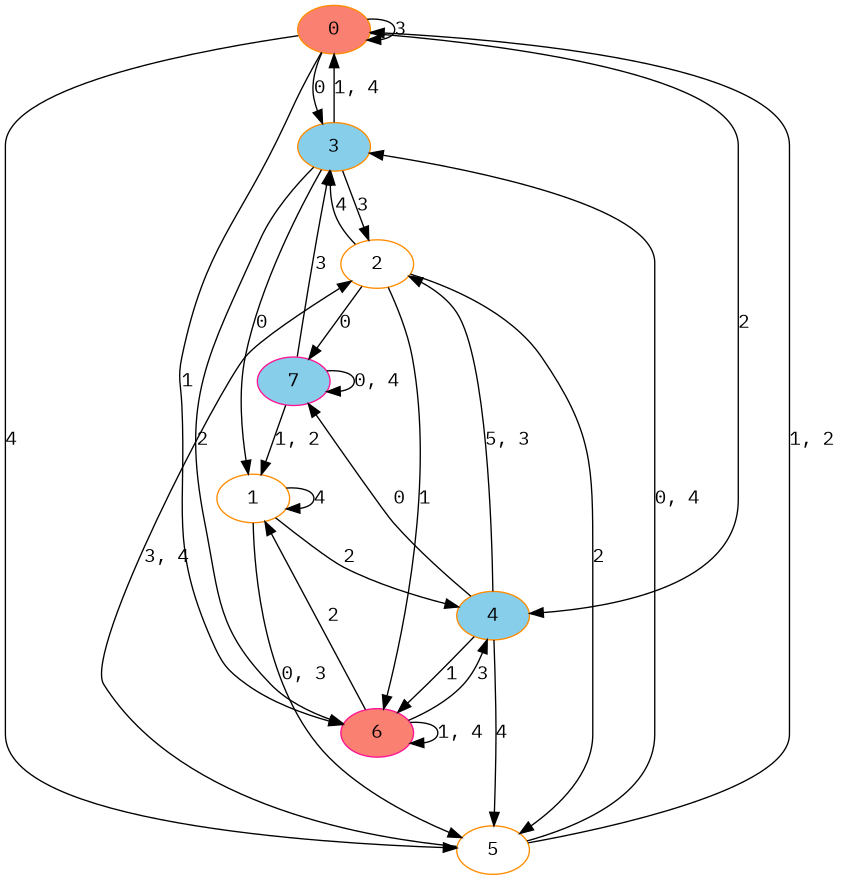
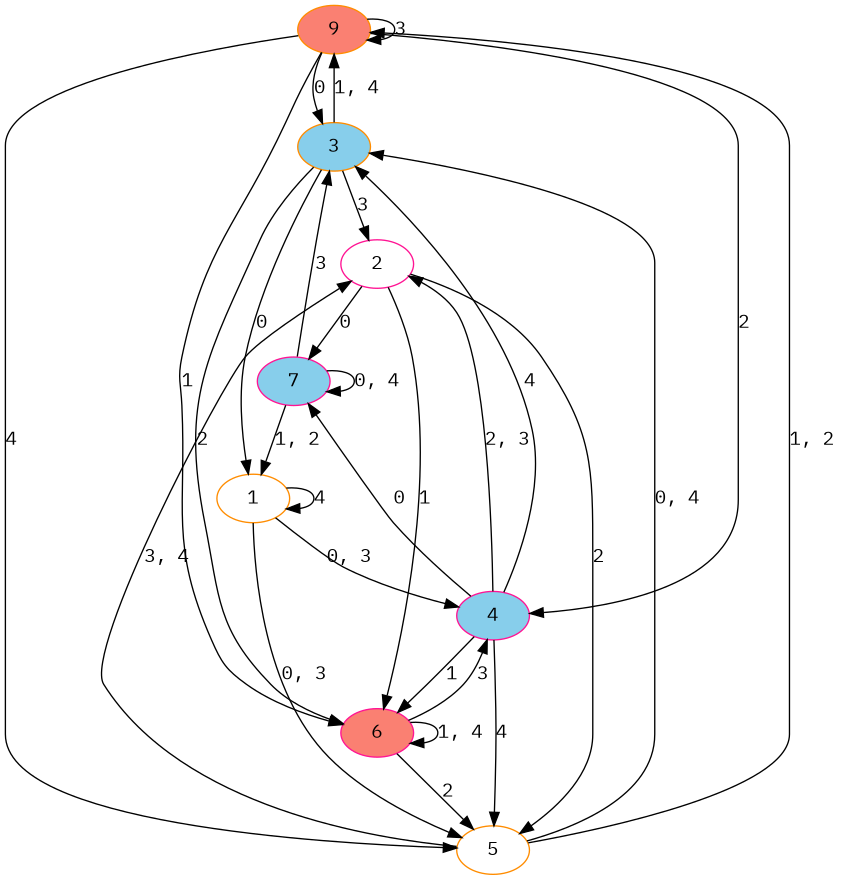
node "0": label "0" -> "9"
edge "2" -> "3": now "4" -> "3"
node "2": color darkorange -> deeppink
edge "4" -> "2": label "5, 3" -> "2, 3"
edge "1" -> "4": label "2" -> "0, 3"
node "4": color darkorange -> deeppink
edge "6" -> "1": now "6" -> "5"
